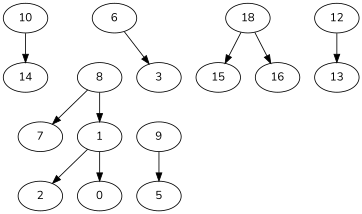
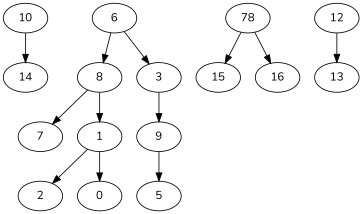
node "18": label "18" -> "78"
edge "6" -> "8": added
edge "3" -> "9": added
